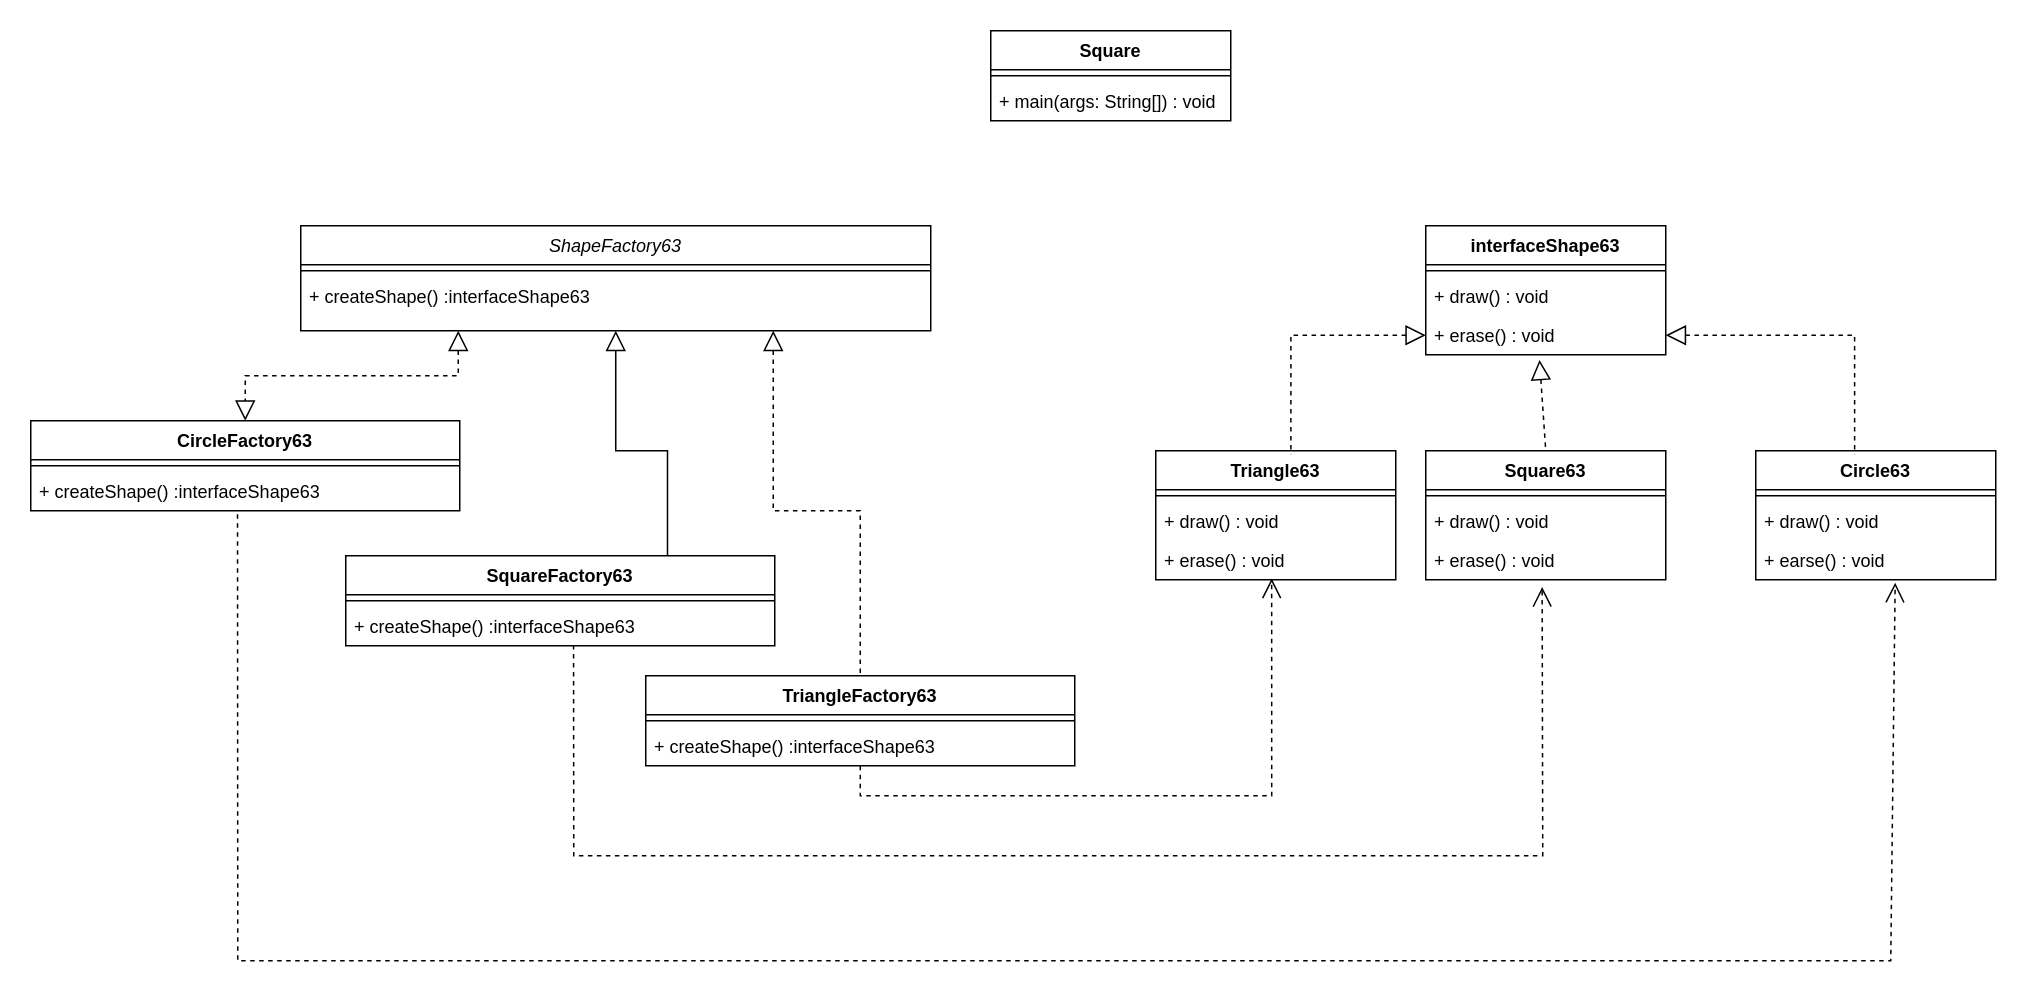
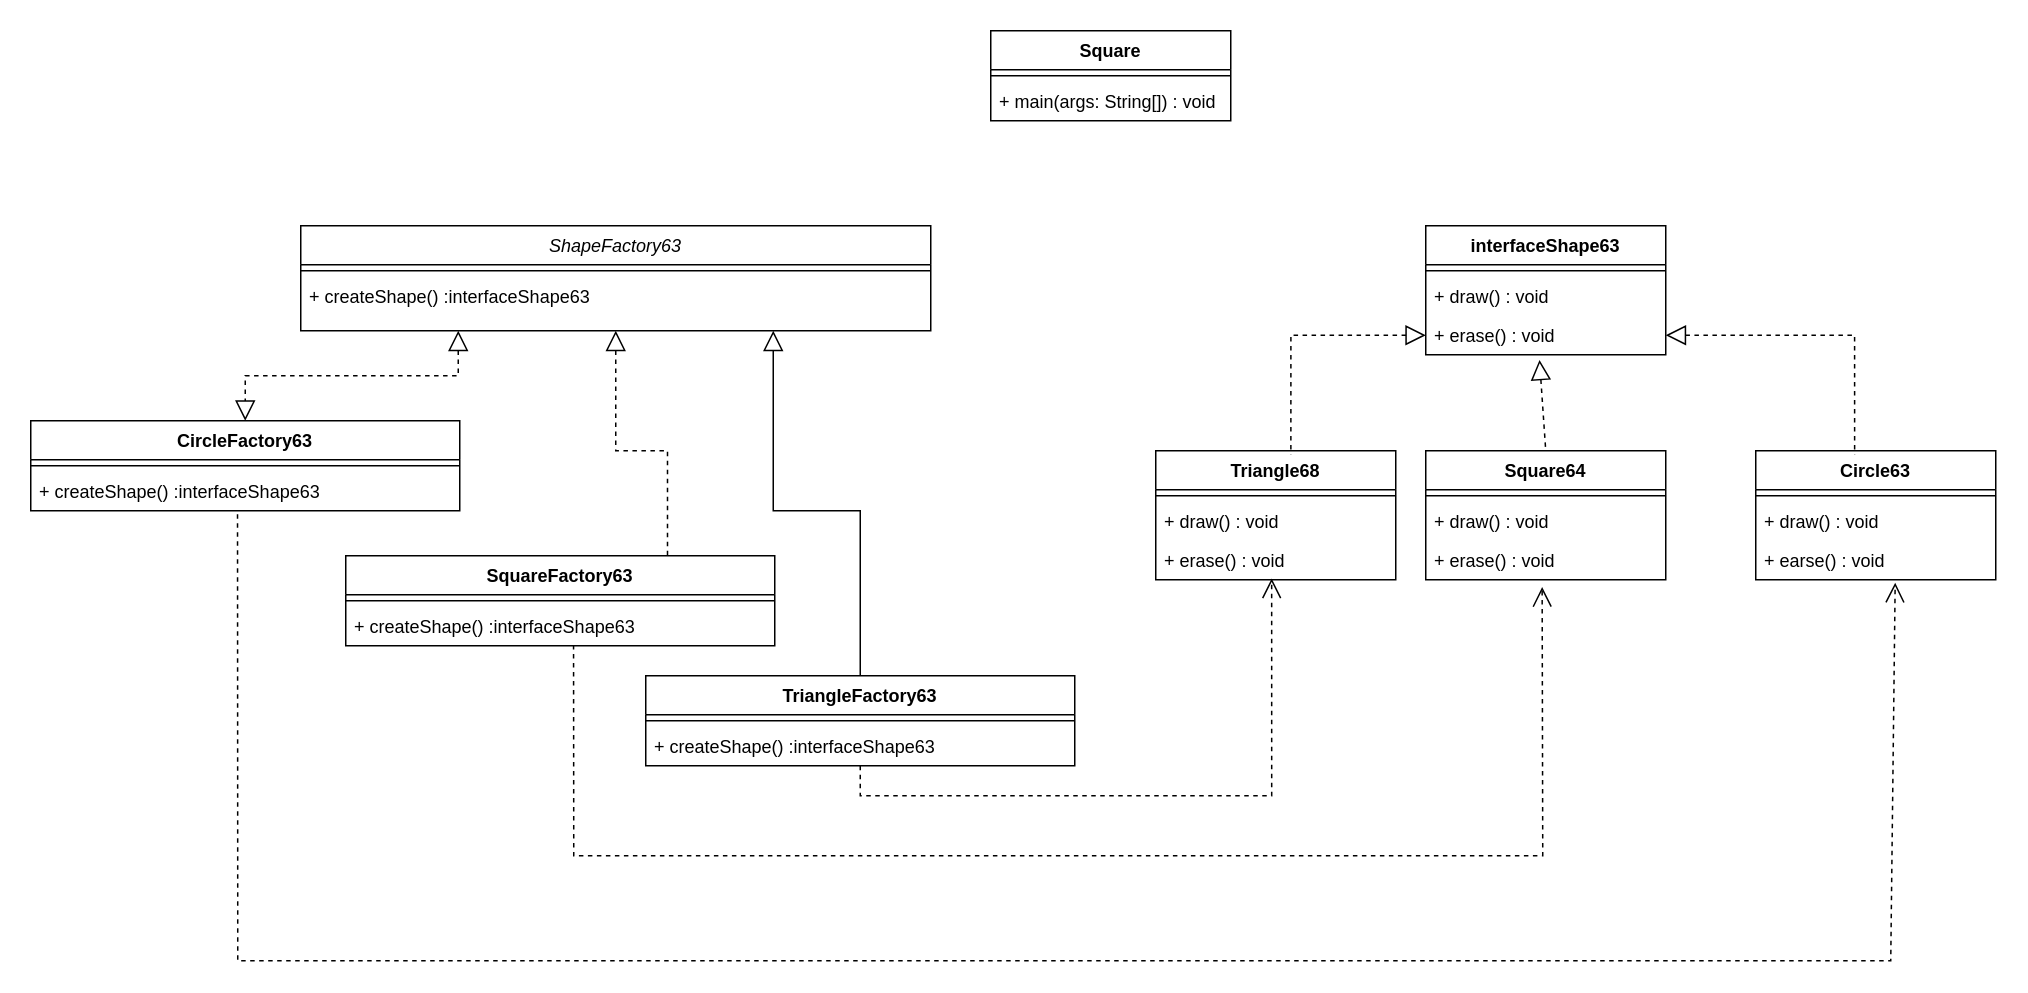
edge "SquareFactory63" -> "ShapeFactory63": style solid -> dashed
node "Triangle63": label "Triangle63" -> "Triangle68"
node "Square63": label "Square63" -> "Square64"
edge "TriangleFactory63" -> "ShapeFactory63": style dashed -> solid
